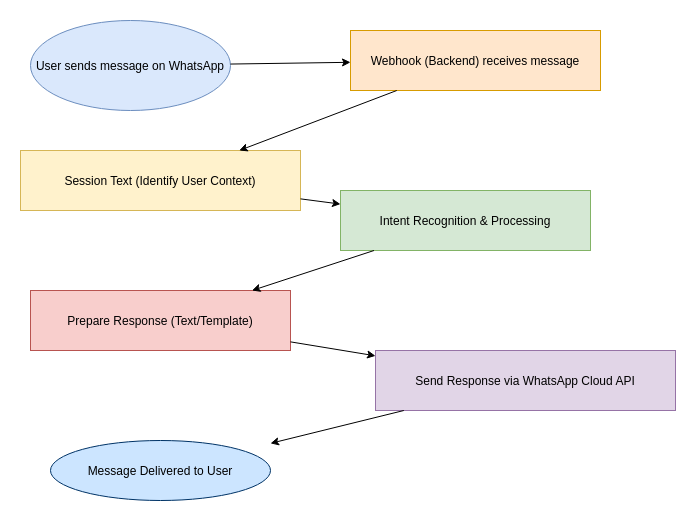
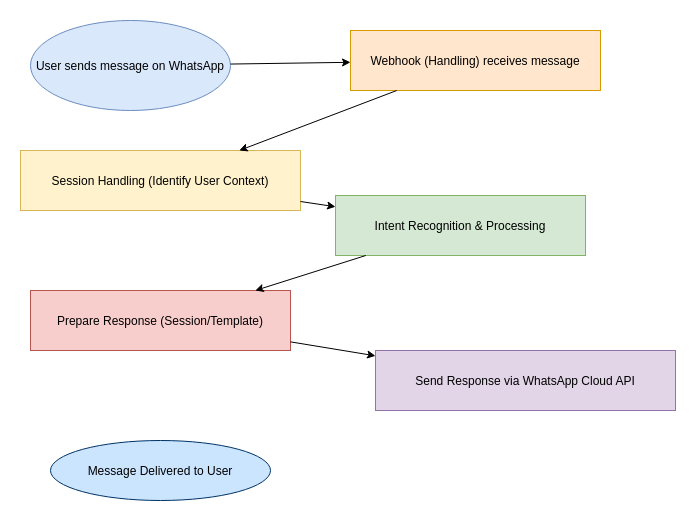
node "Webhook (Backend) receives message": label "Webhook (Backend) receives message" -> "Webhook (Handling) receives message"
node "Session Text (Identify User Context)": label "Session Text (Identify User Context)" -> "Session Handling (Identify User Context)"
node "Intent Recognition & Processing": moved (466, 221) -> (461, 226)
node "Prepare Response (Text/Template)": label "Prepare Response (Text/Template)" -> "Prepare Response (Session/Template)"
edge "Send Response via WhatsApp Cloud API" -> "Message Delivered to User": removed
